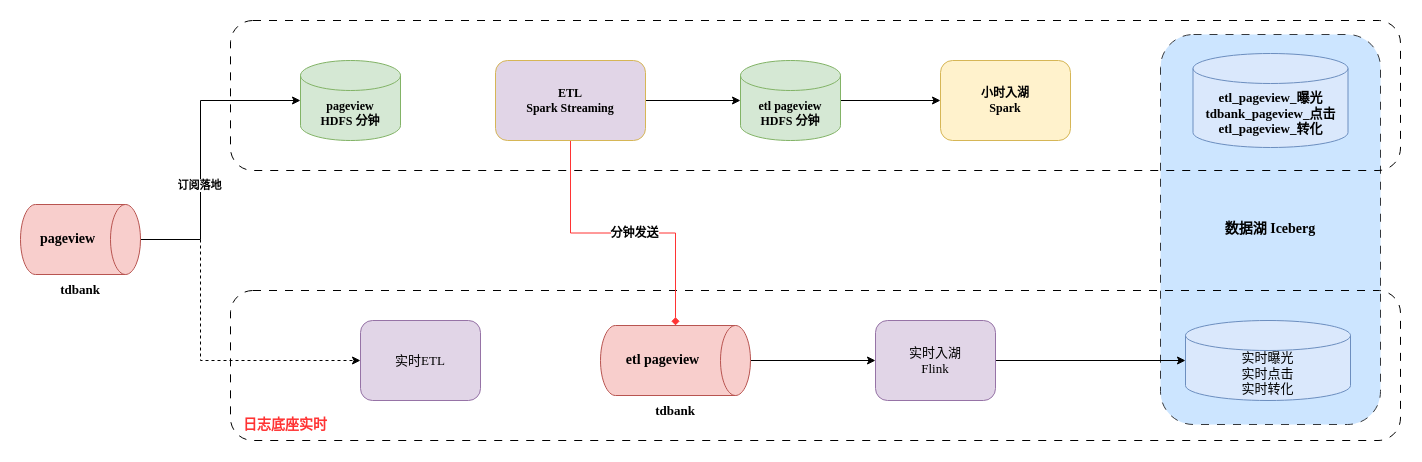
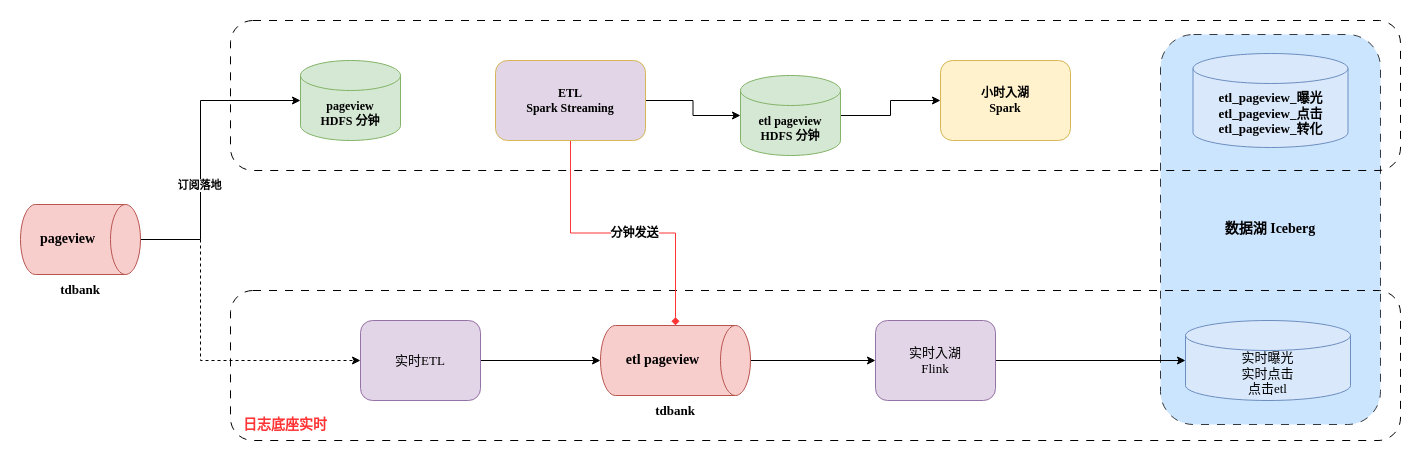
node "etl pageviewHDFS 分钟": moved (791, 101) -> (791, 116)
node "etl_pageview_曝光tdbank_pageview_点击etl_pageview_转化": label "etl_pageview_曝光tdbank_pageview_点击etl_pageview_转化" -> "etl_pageview_曝光etl_pageview_点击etl_pageview_转化"
edge "实时ETL" -> "etl pageview": added
node "实时曝光实时点击实时转化": label "实时曝光实时点击实时转化" -> "实时曝光实时点击点击etl"
